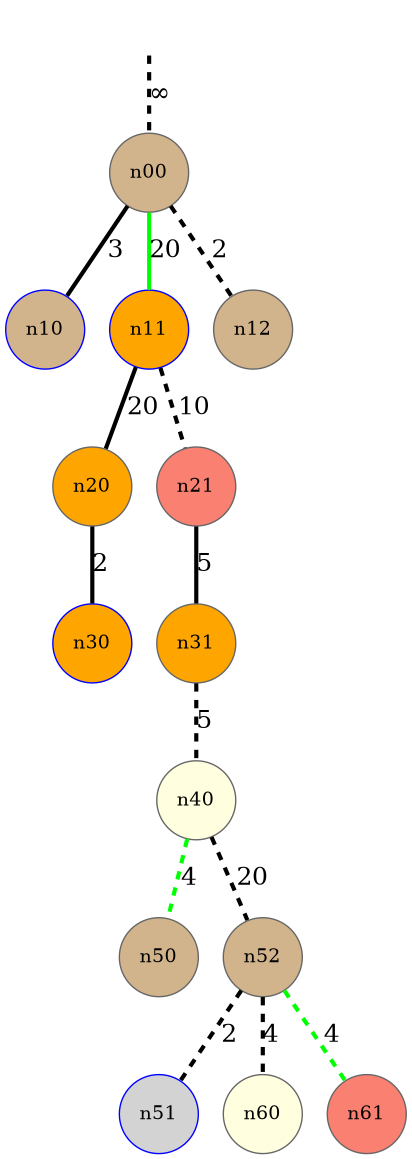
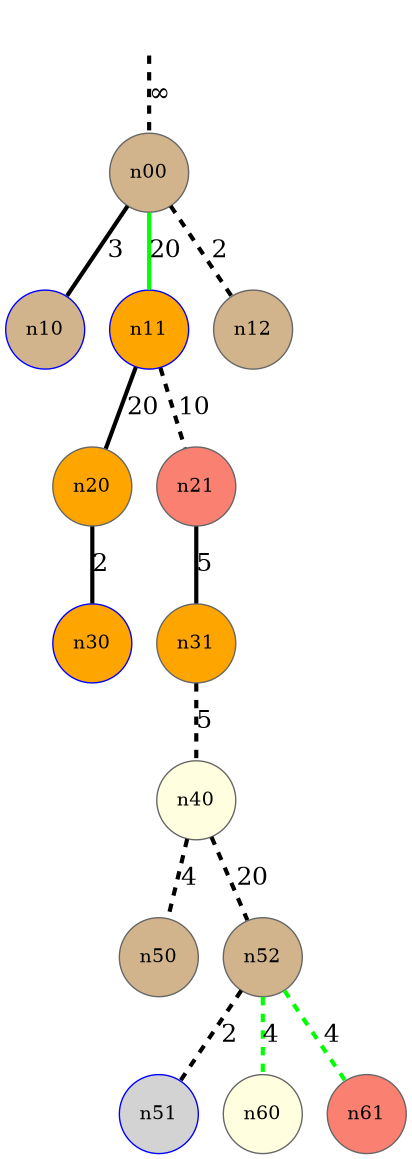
edge "n40" -- "n50": color green -> black
edge "n52" -- "n60": color black -> green
